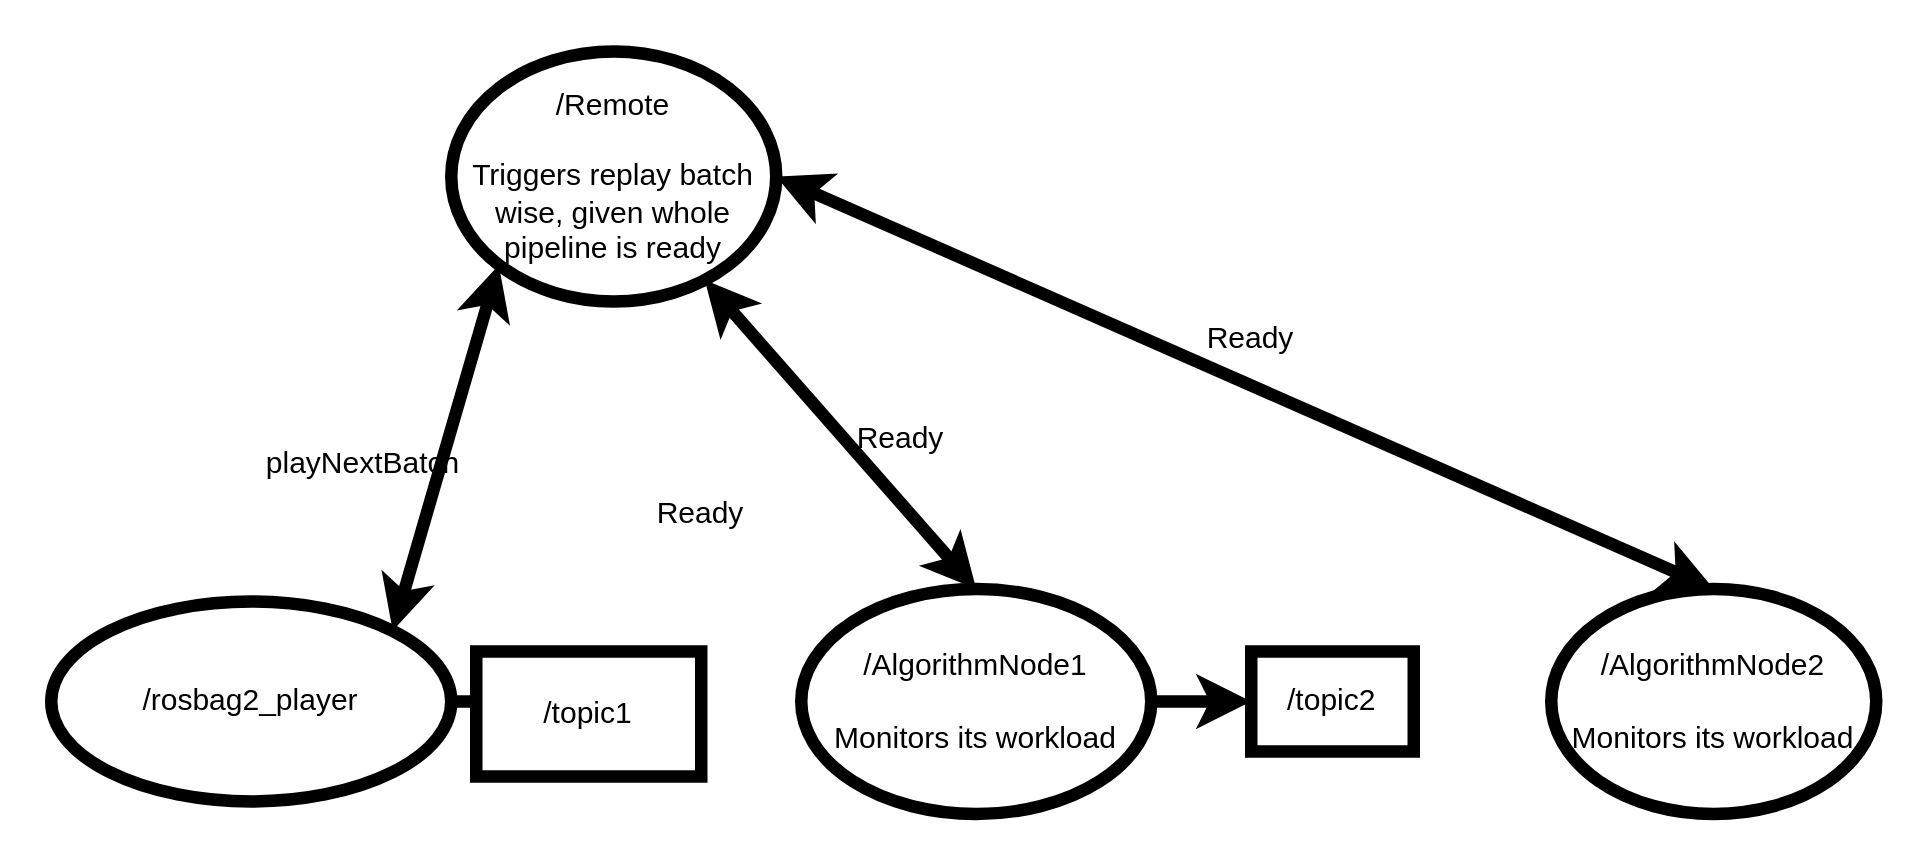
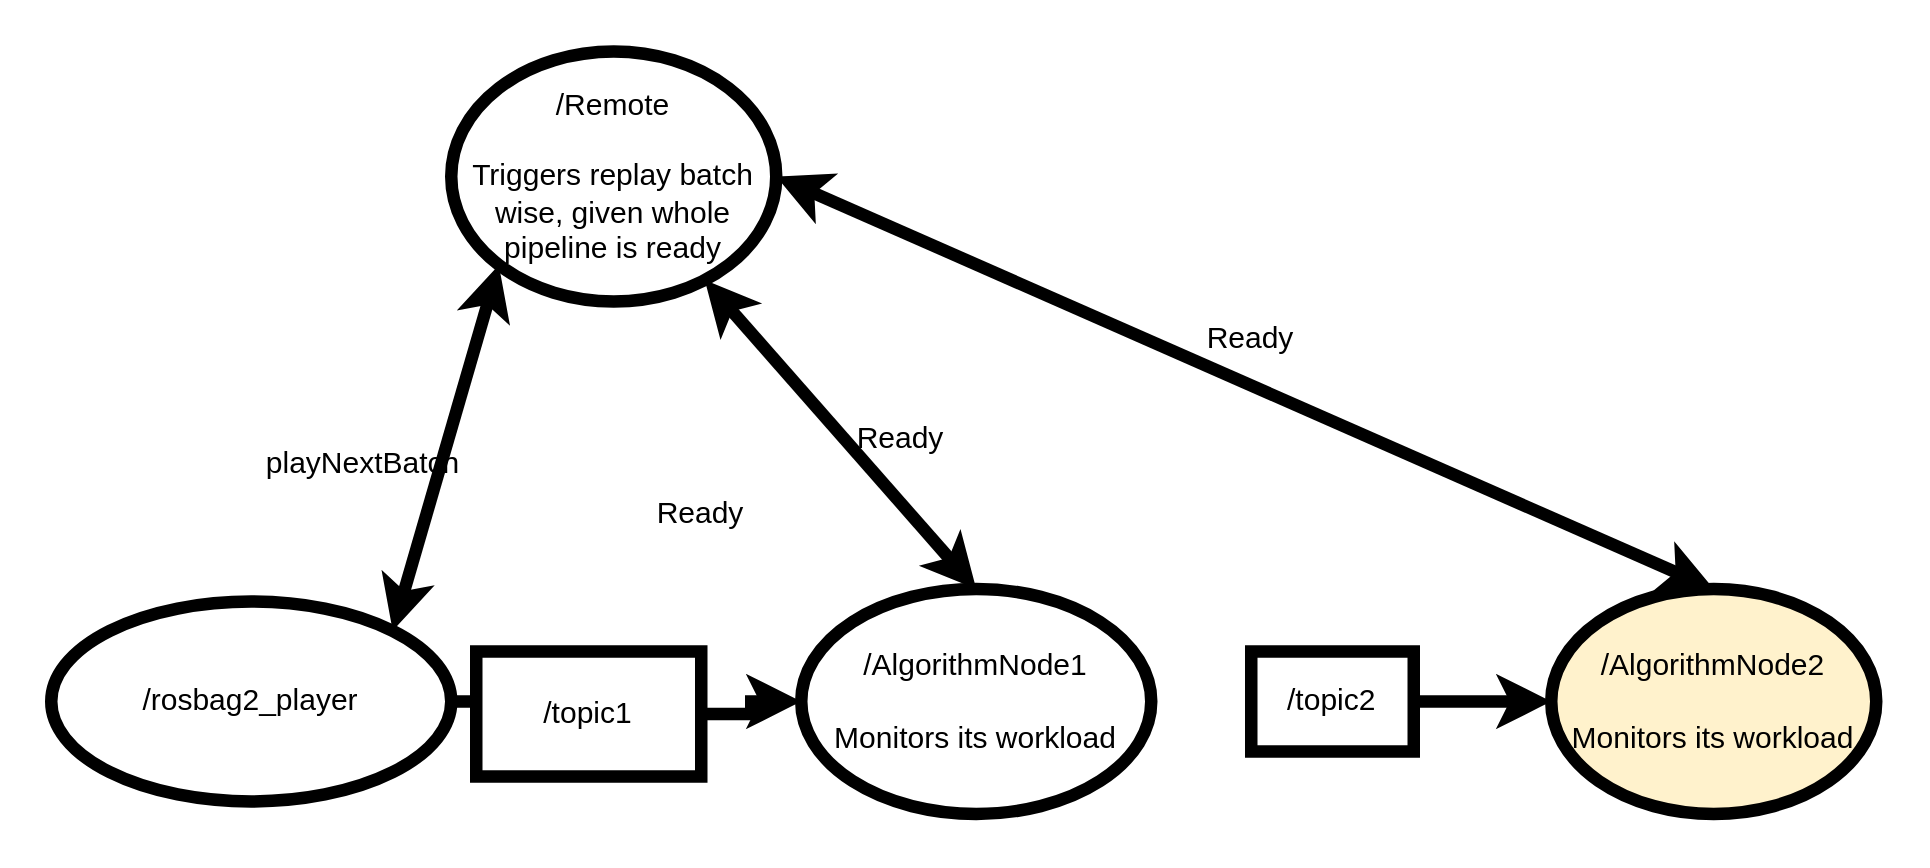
edge "/AlgorithmNode1 Monitors its workload" -> "/topic2": removed
edge "/topic2" -> "/AlgorithmNode2 Monitors its workload": added
node "/AlgorithmNode2 Monitors its workload": fillcolor #ffffff -> #fff2cc
edge "/topic1" -> "/AlgorithmNode1 Monitors its workload": added
